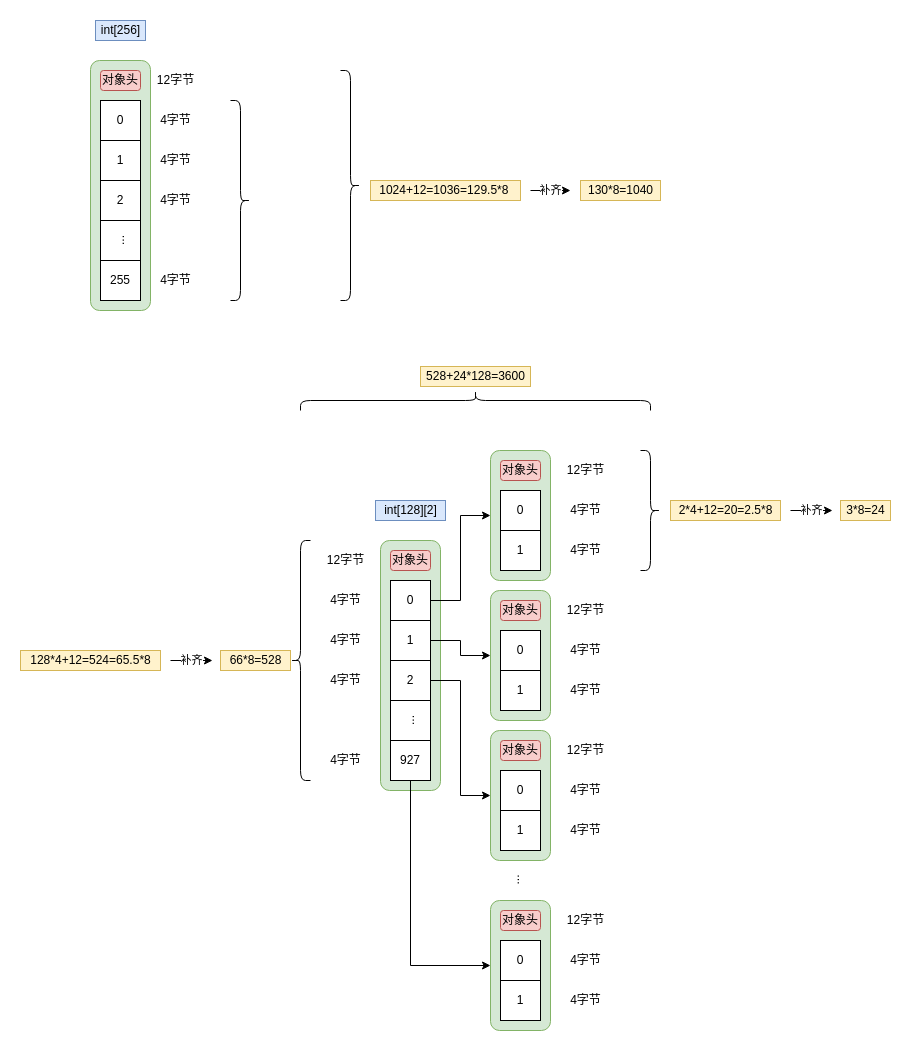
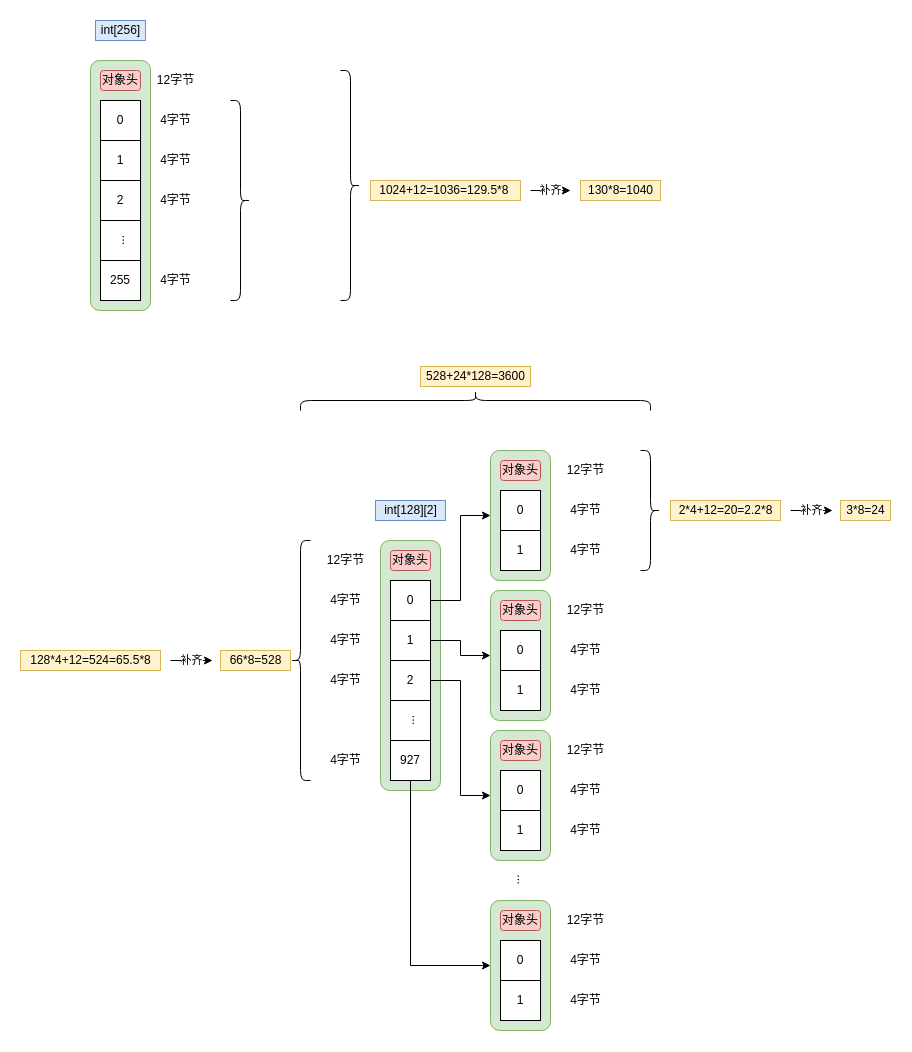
node "2*4+12=20=2.5*8": label "2*4+12=20=2.5*8" -> "2*4+12=20=2.2*8"
